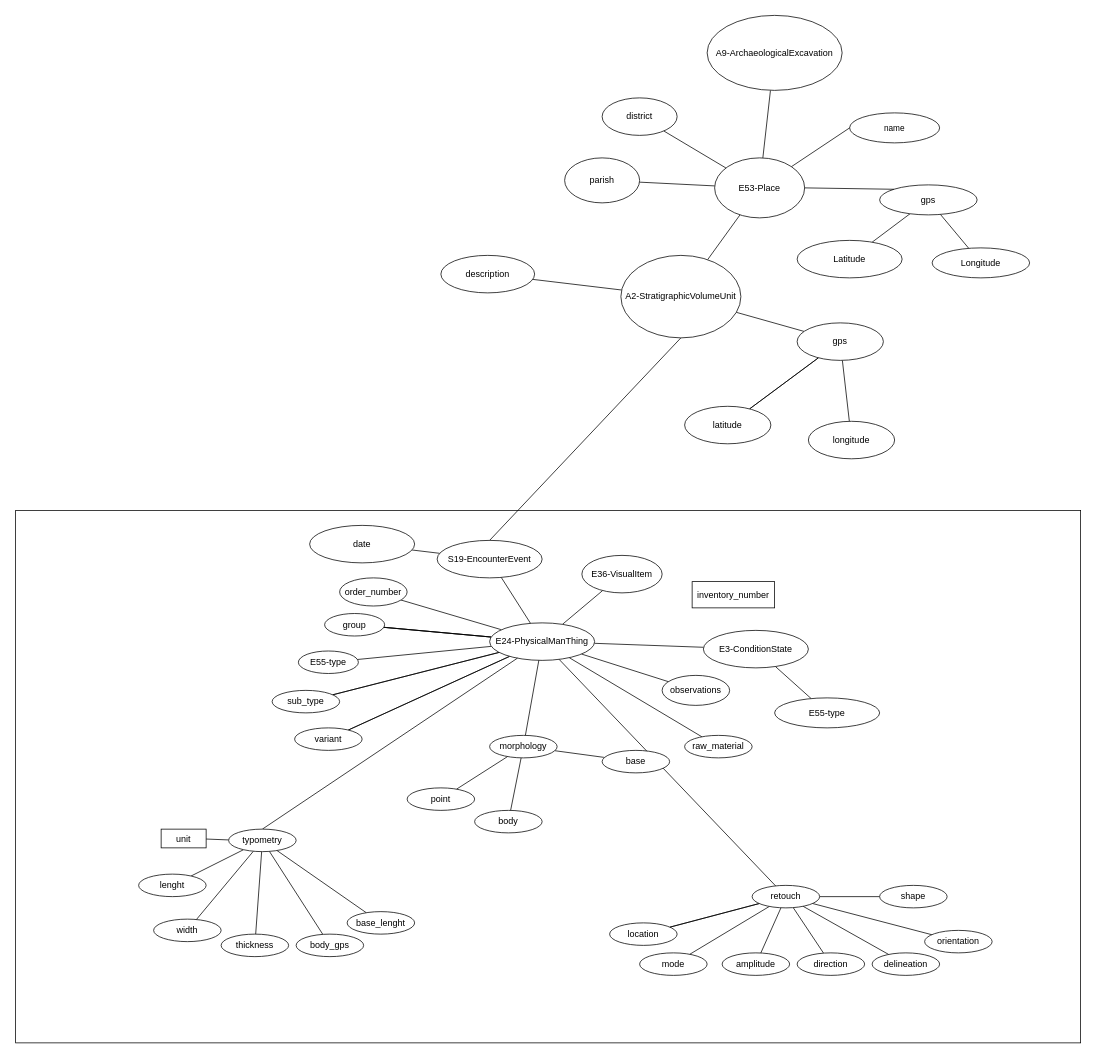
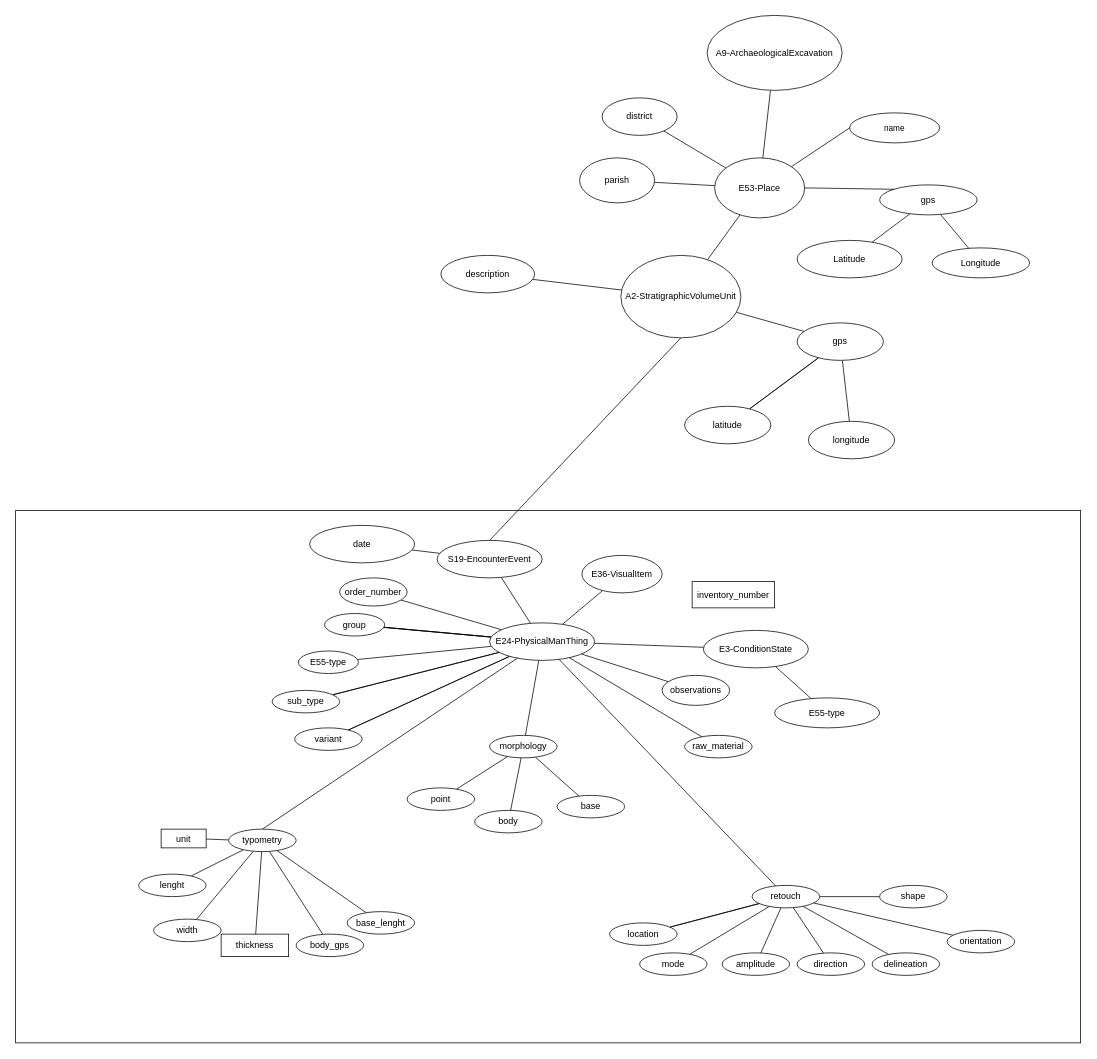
node "parish": moved (602, 180) -> (617, 180)
node "base": moved (636, 762) -> (591, 807)
node "orientation": moved (958, 942) -> (981, 942)
node "thickness": shape ellipse -> rectangle
